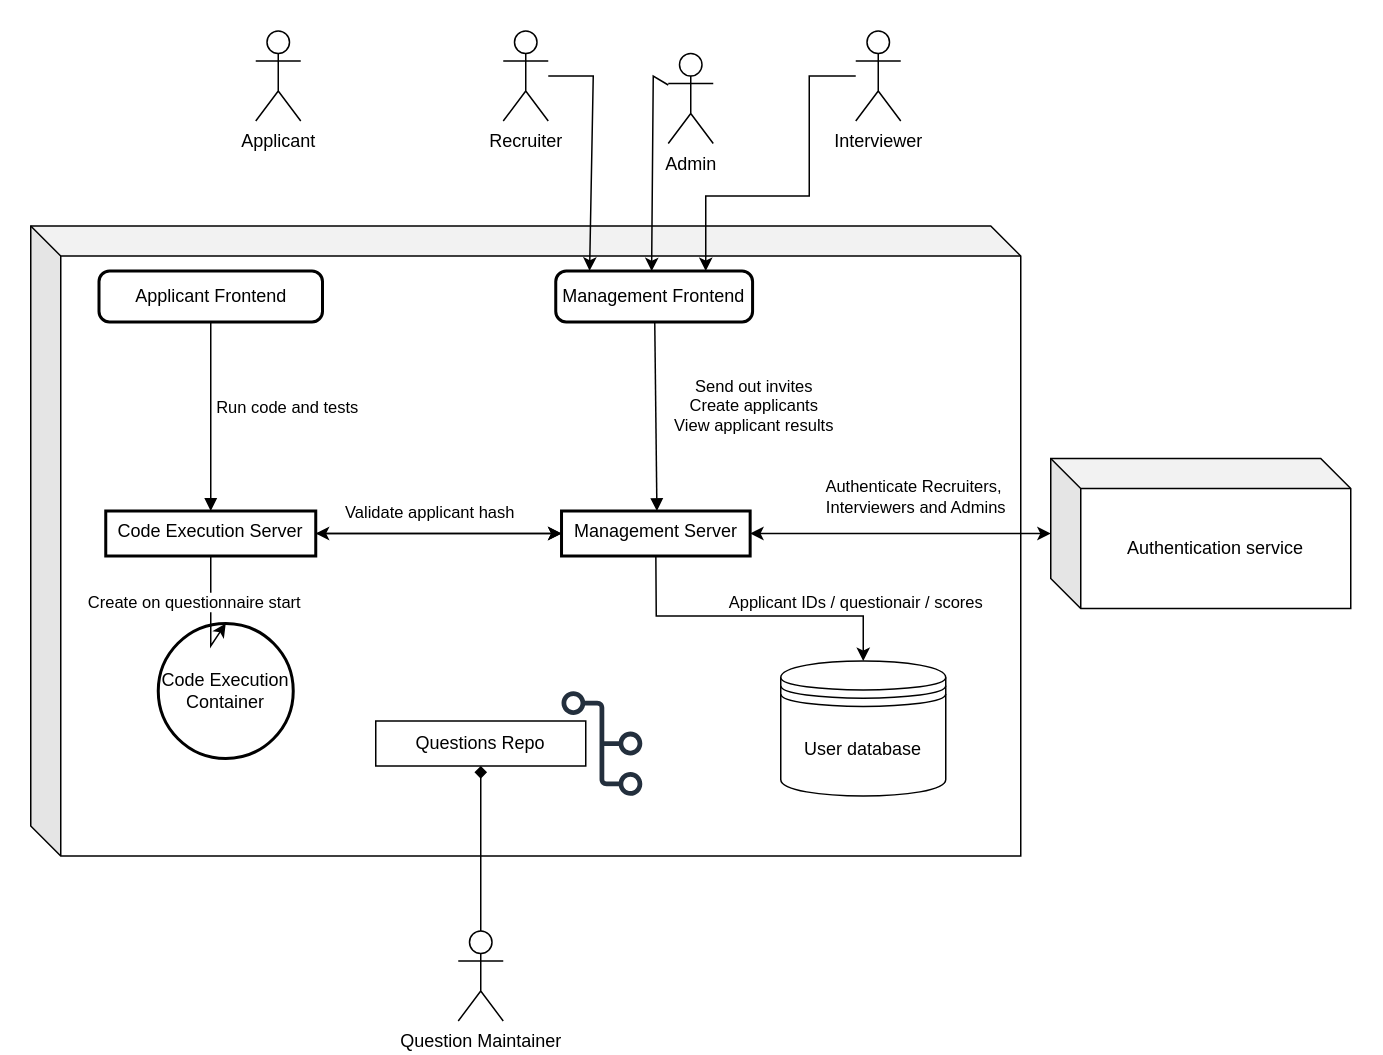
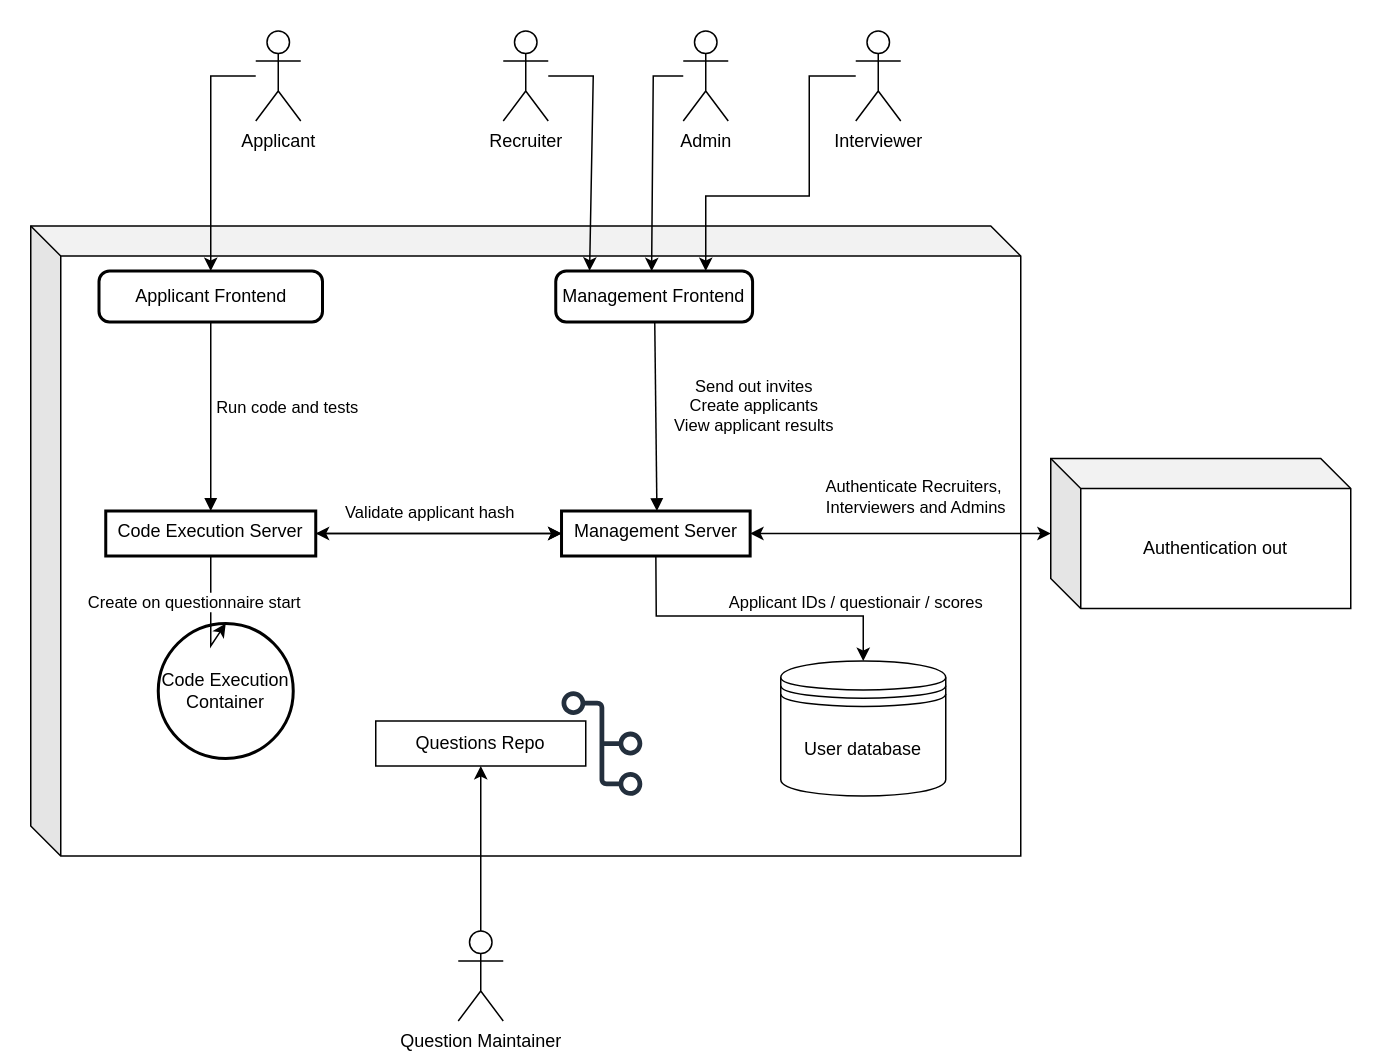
node "Admin": moved (691, 98) -> (706, 76)
edge "Applicant" -> "Applicant Frontend": added
node "Authentication service": label "Authentication service" -> "Authentication out"
edge "Question Maintainer" -> "Questions Repo": arrowhead diamond -> classic
